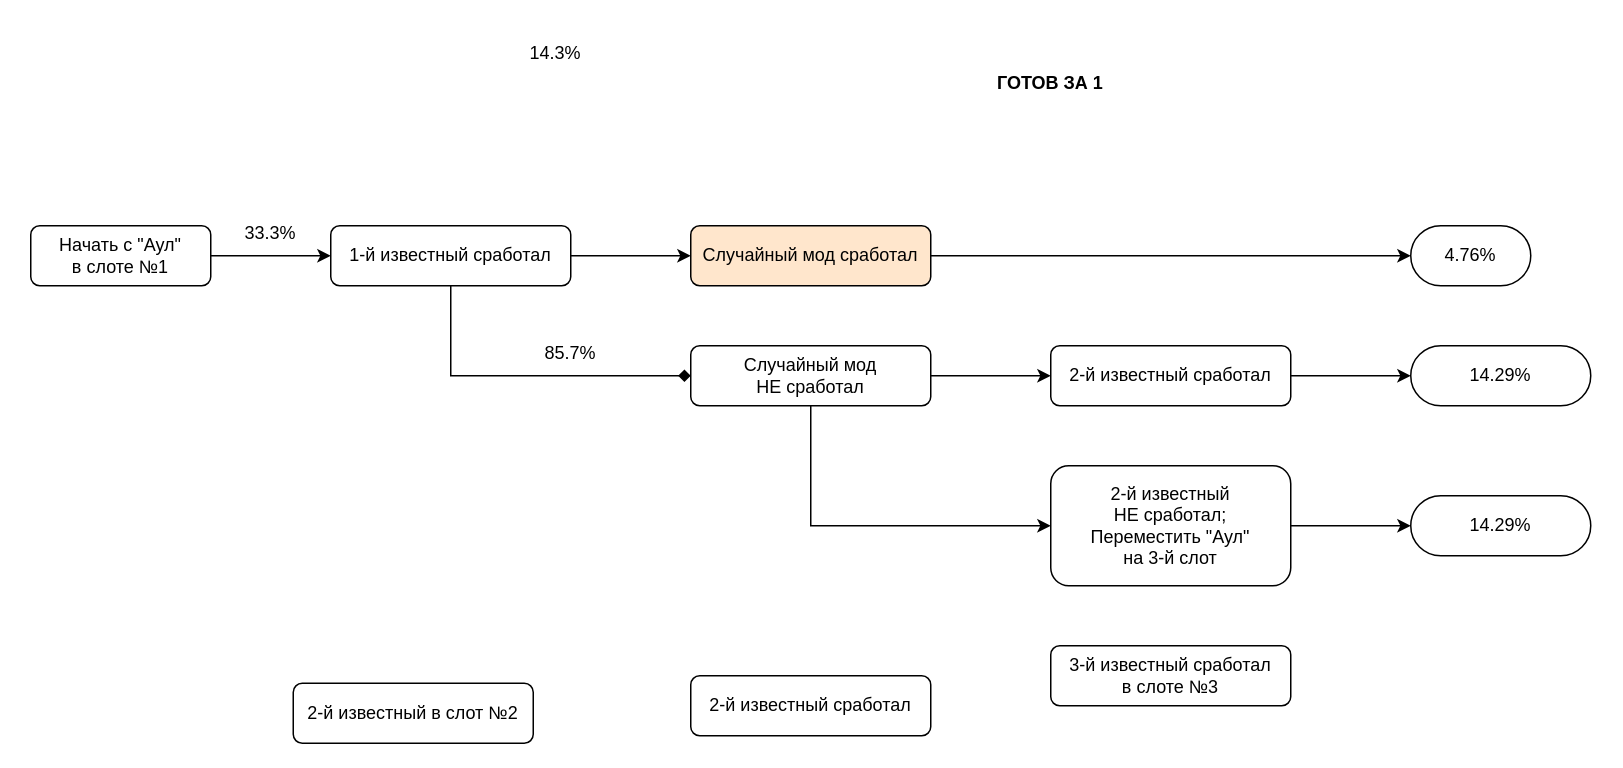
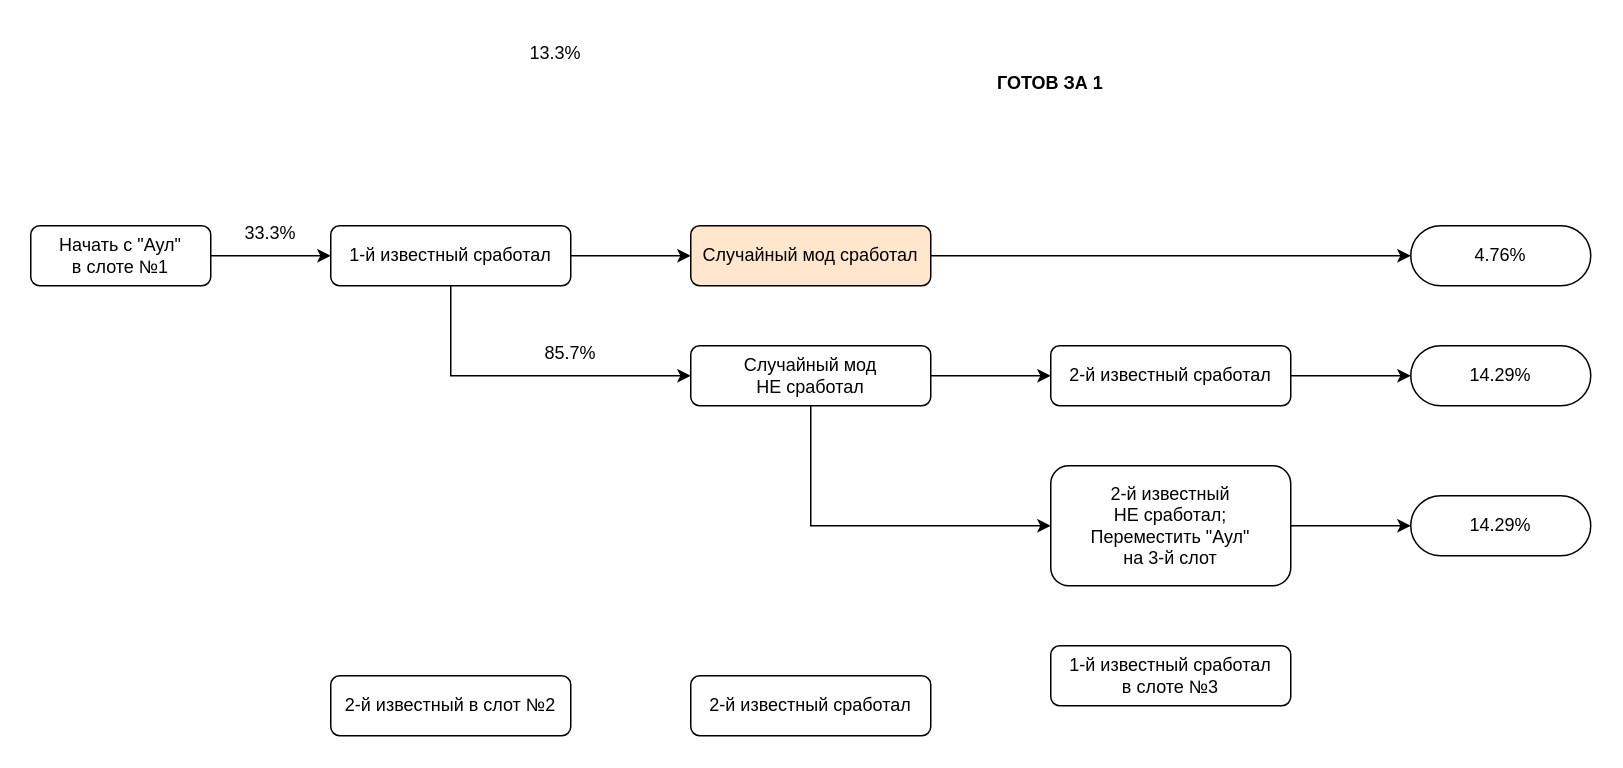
node "14.3%": label "14.3%" -> "13.3%"
node "4.76%": size 120x60 -> 180x60
edge "1-й известный сработал" -> "Случайный мод НЕ сработал": arrowhead diamond -> classic
node "3-й известный сработал в слоте №3": label "3-й известный сработал в слоте №3" -> "1-й известный сработал в слоте №3"
node "2-й известный в слот №2": moved (413, 713) -> (451, 706)
